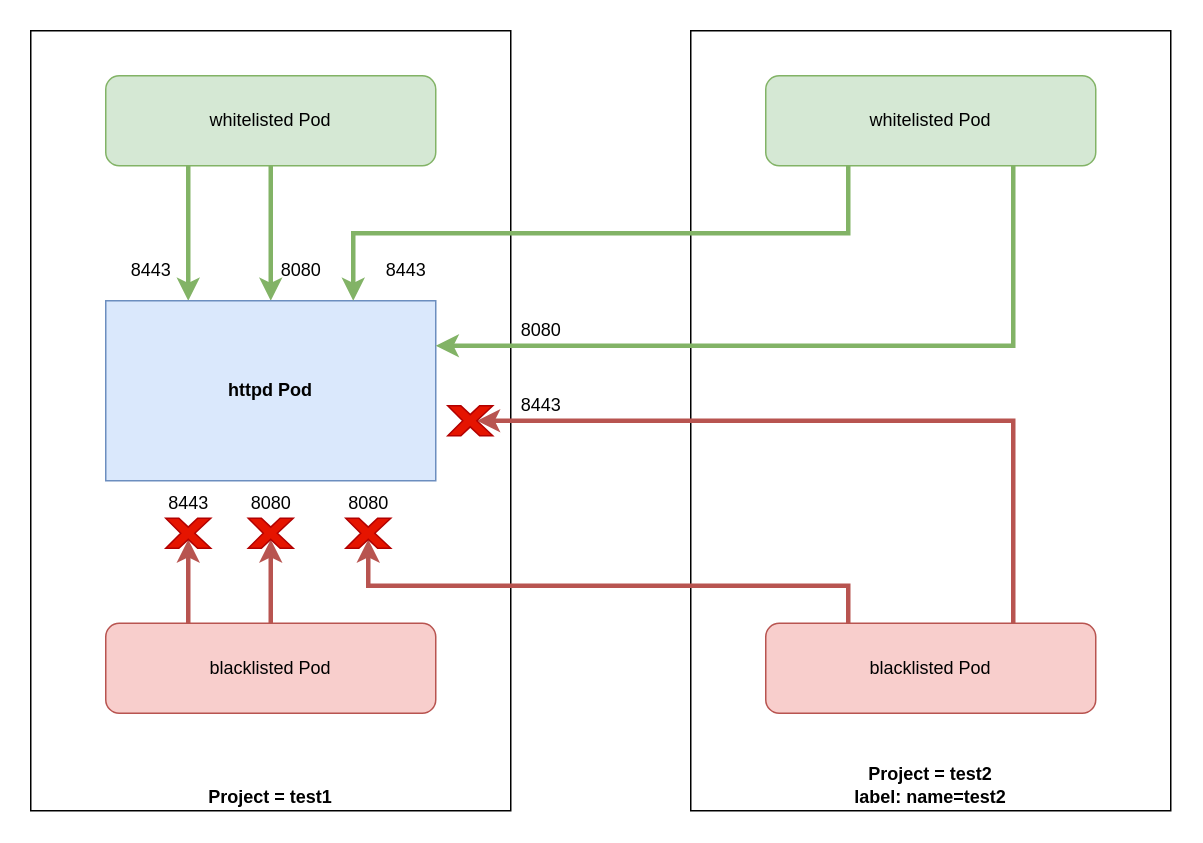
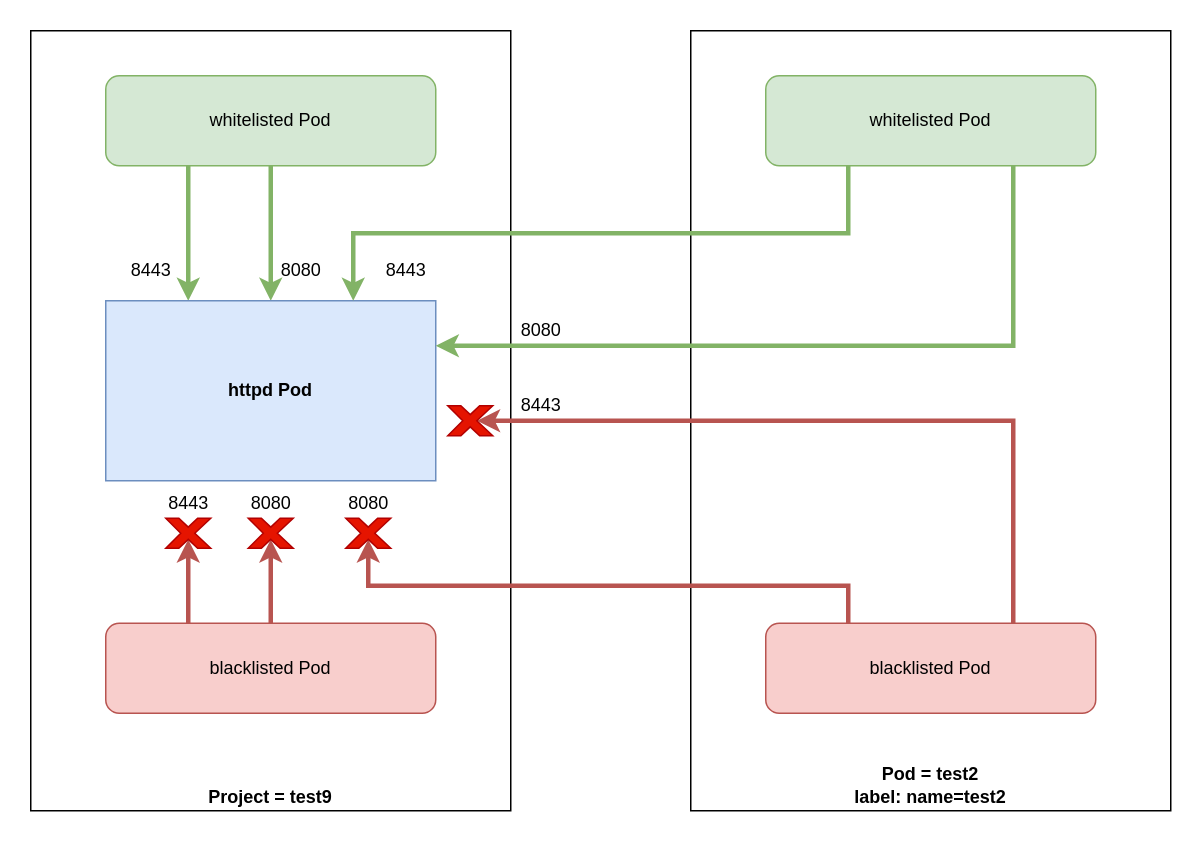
node "Project = test2 label: name=test2": label "Project = test2 label: name=test2" -> "Pod = test2 label: name=test2"
node "Project = test1": label "Project = test1" -> "Project = test9"
